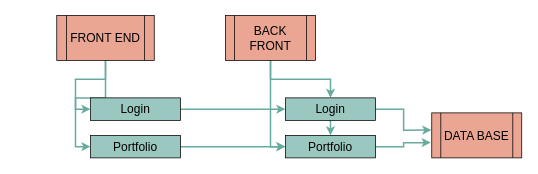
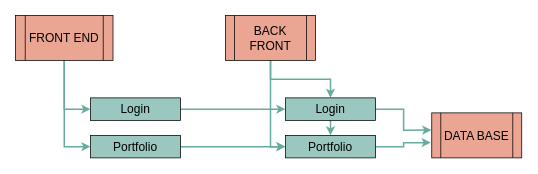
node "FRONT END": moved (105, 38) -> (64, 38)
